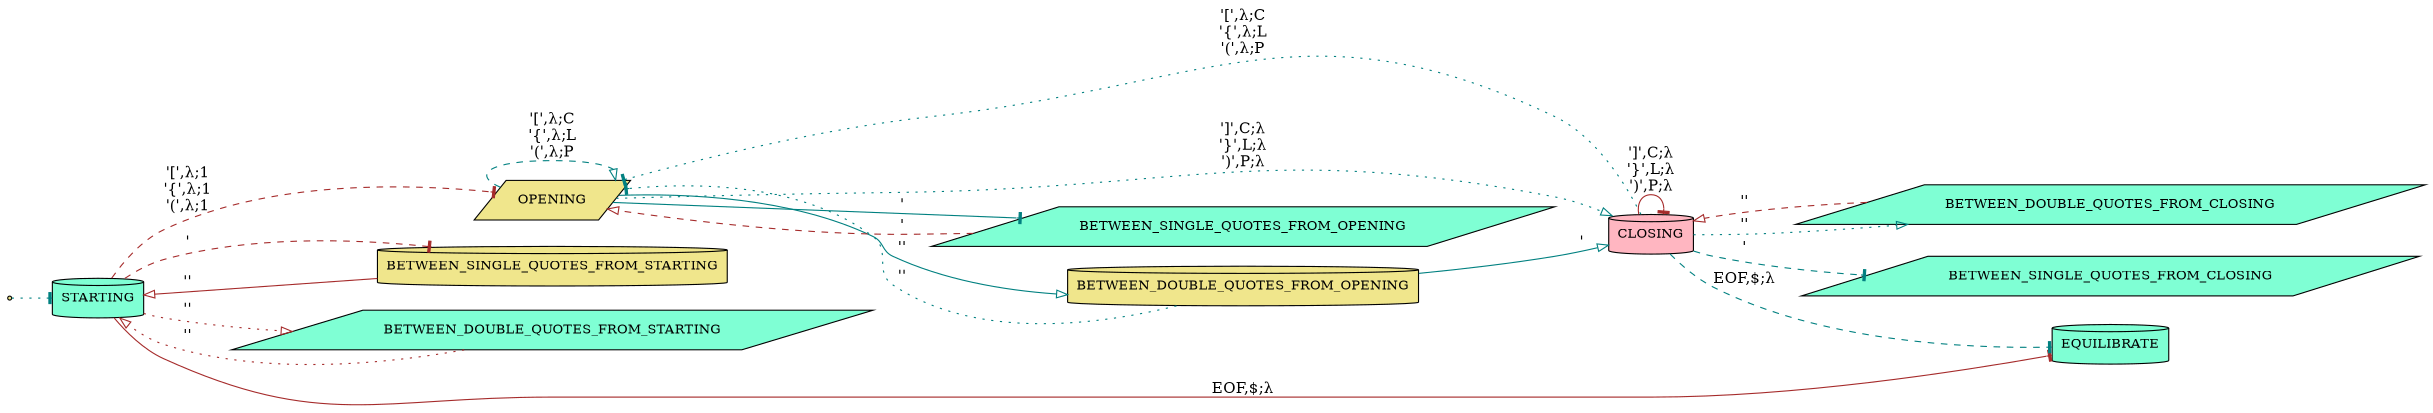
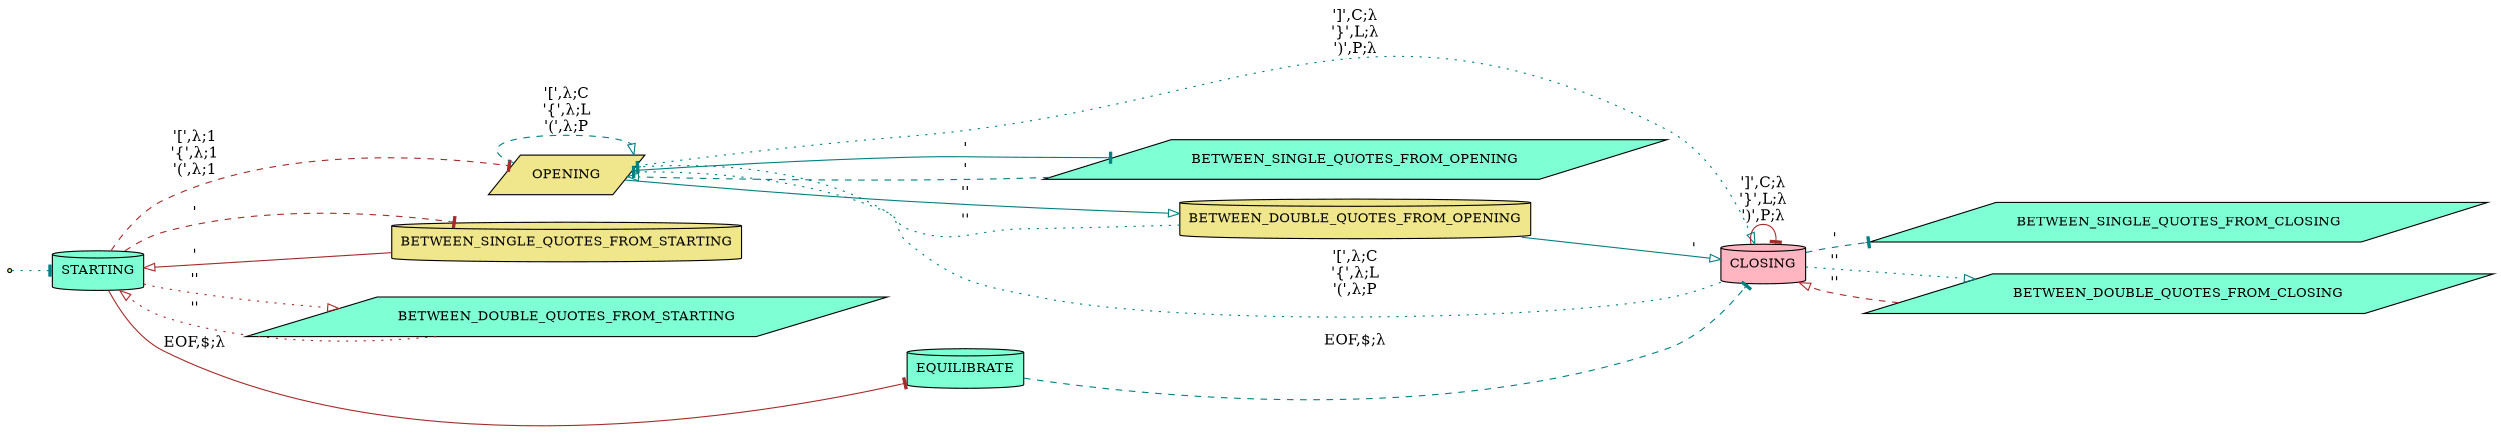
edge "BETWEEN_SINGLE_QUOTES_FROM_OPENING" -> "OPENING": color brown -> teal
edge "BETWEEN_SINGLE_QUOTES_FROM_STARTING" -> "STARTING": label " '' " -> " ' "
edge "CLOSING" -> "EQUILIBRATE": reversed
